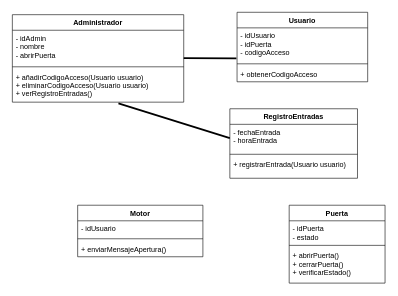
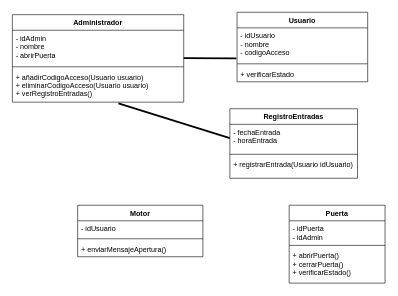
node "- idUsuario - idPuerta - codigoAcceso": label "- idUsuario - idPuerta - codigoAcceso" -> "- idUsuario - nombre - codigoAcceso"
node "+ obtenerCodigoAcceso": label "+ obtenerCodigoAcceso" -> "+ verificarEstado"
node "+ registrarEntrada(Usuario usuario)": label "+ registrarEntrada(Usuario usuario)" -> "+ registrarEntrada(Usuario idUsuario)"
node "- idPuerta - estado": label "- idPuerta - estado" -> "- idPuerta - idAdmin"
